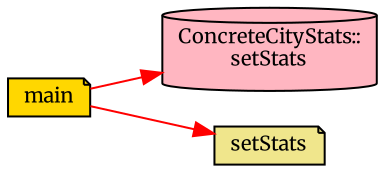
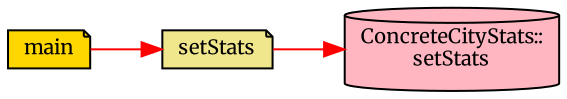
edge "main" -> "ConcreteCityStats:: setStats": now "setStats" -> "ConcreteCityStats:: setStats"
